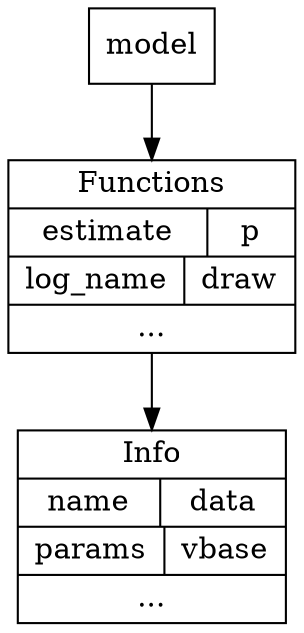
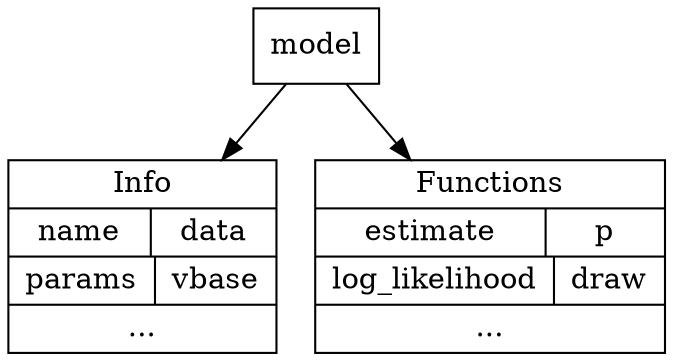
node "Functions": text "log_name" -> "log_likelihood"
edge "Functions" -> "Info": now "model" -> "Info"
